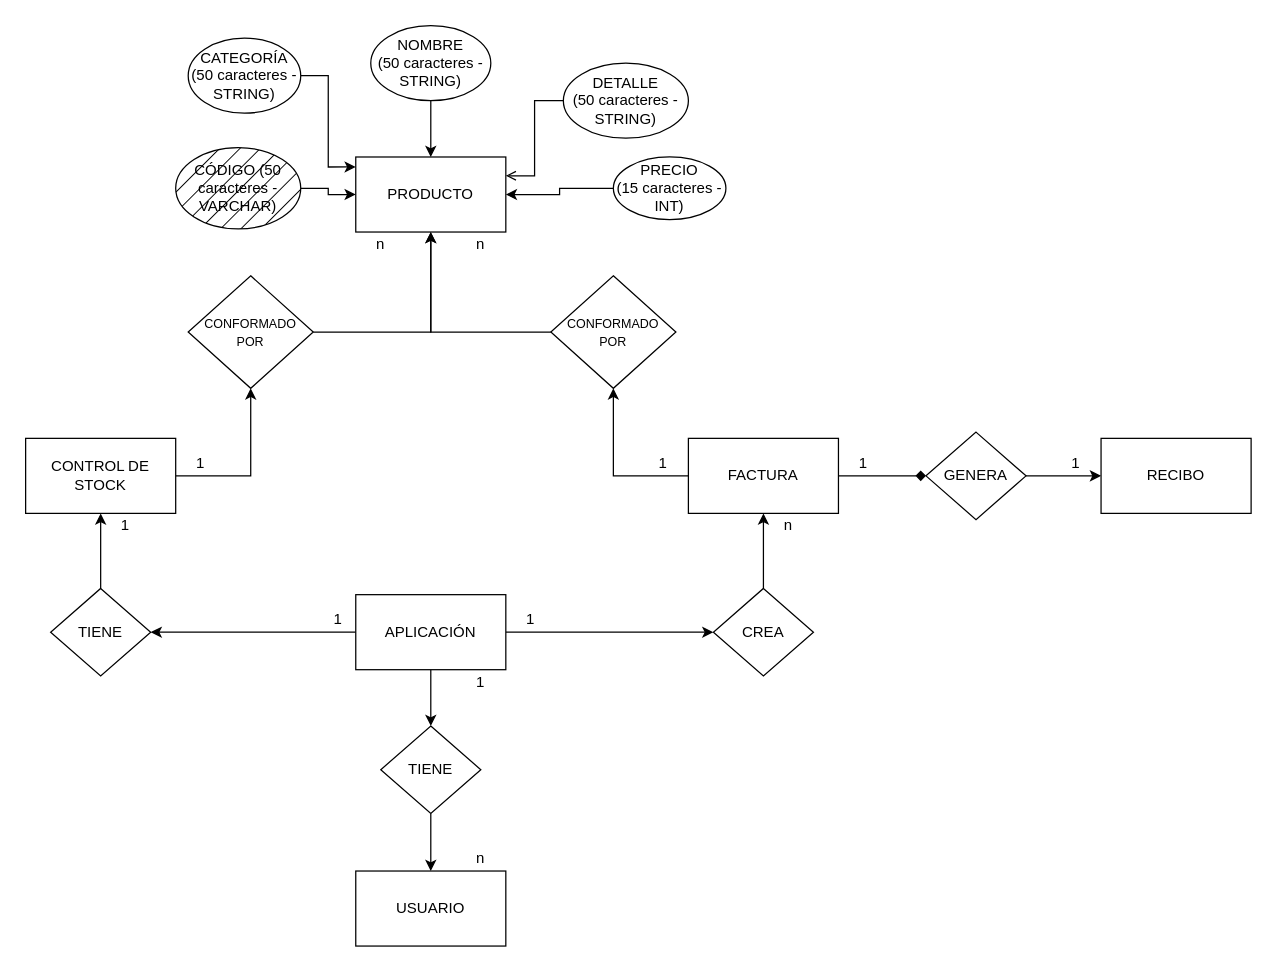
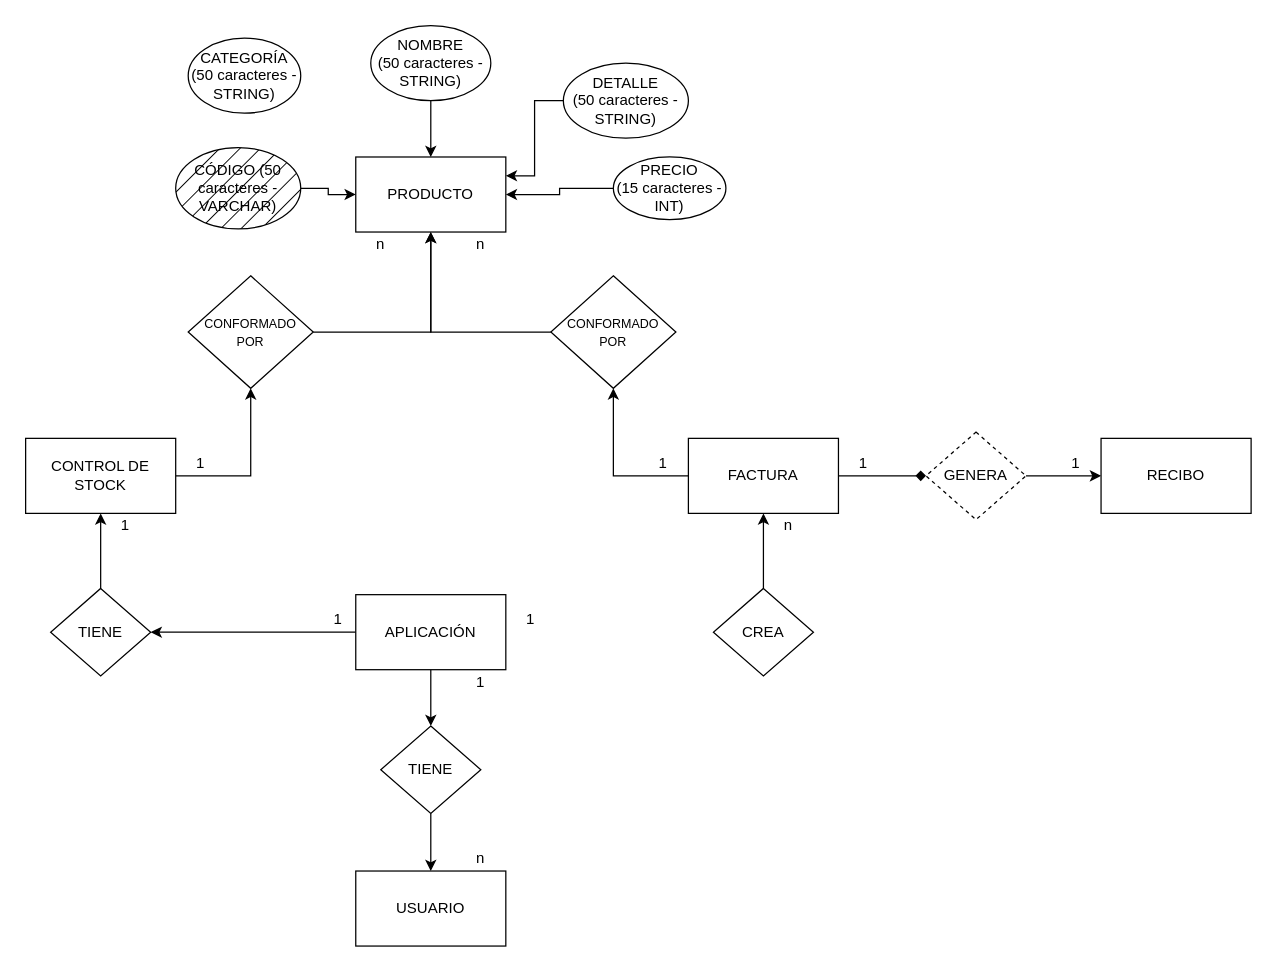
edge "CATEGORÍA (50 caracteres - STRING)" -> "PRODUCTO": removed
edge "DETALLE (50 caracteres - STRING)" -> "PRODUCTO": arrowhead open -> classic
node "GENERA": style solid -> dashed
edge "APLICACIÓN" -> "CREA": removed
